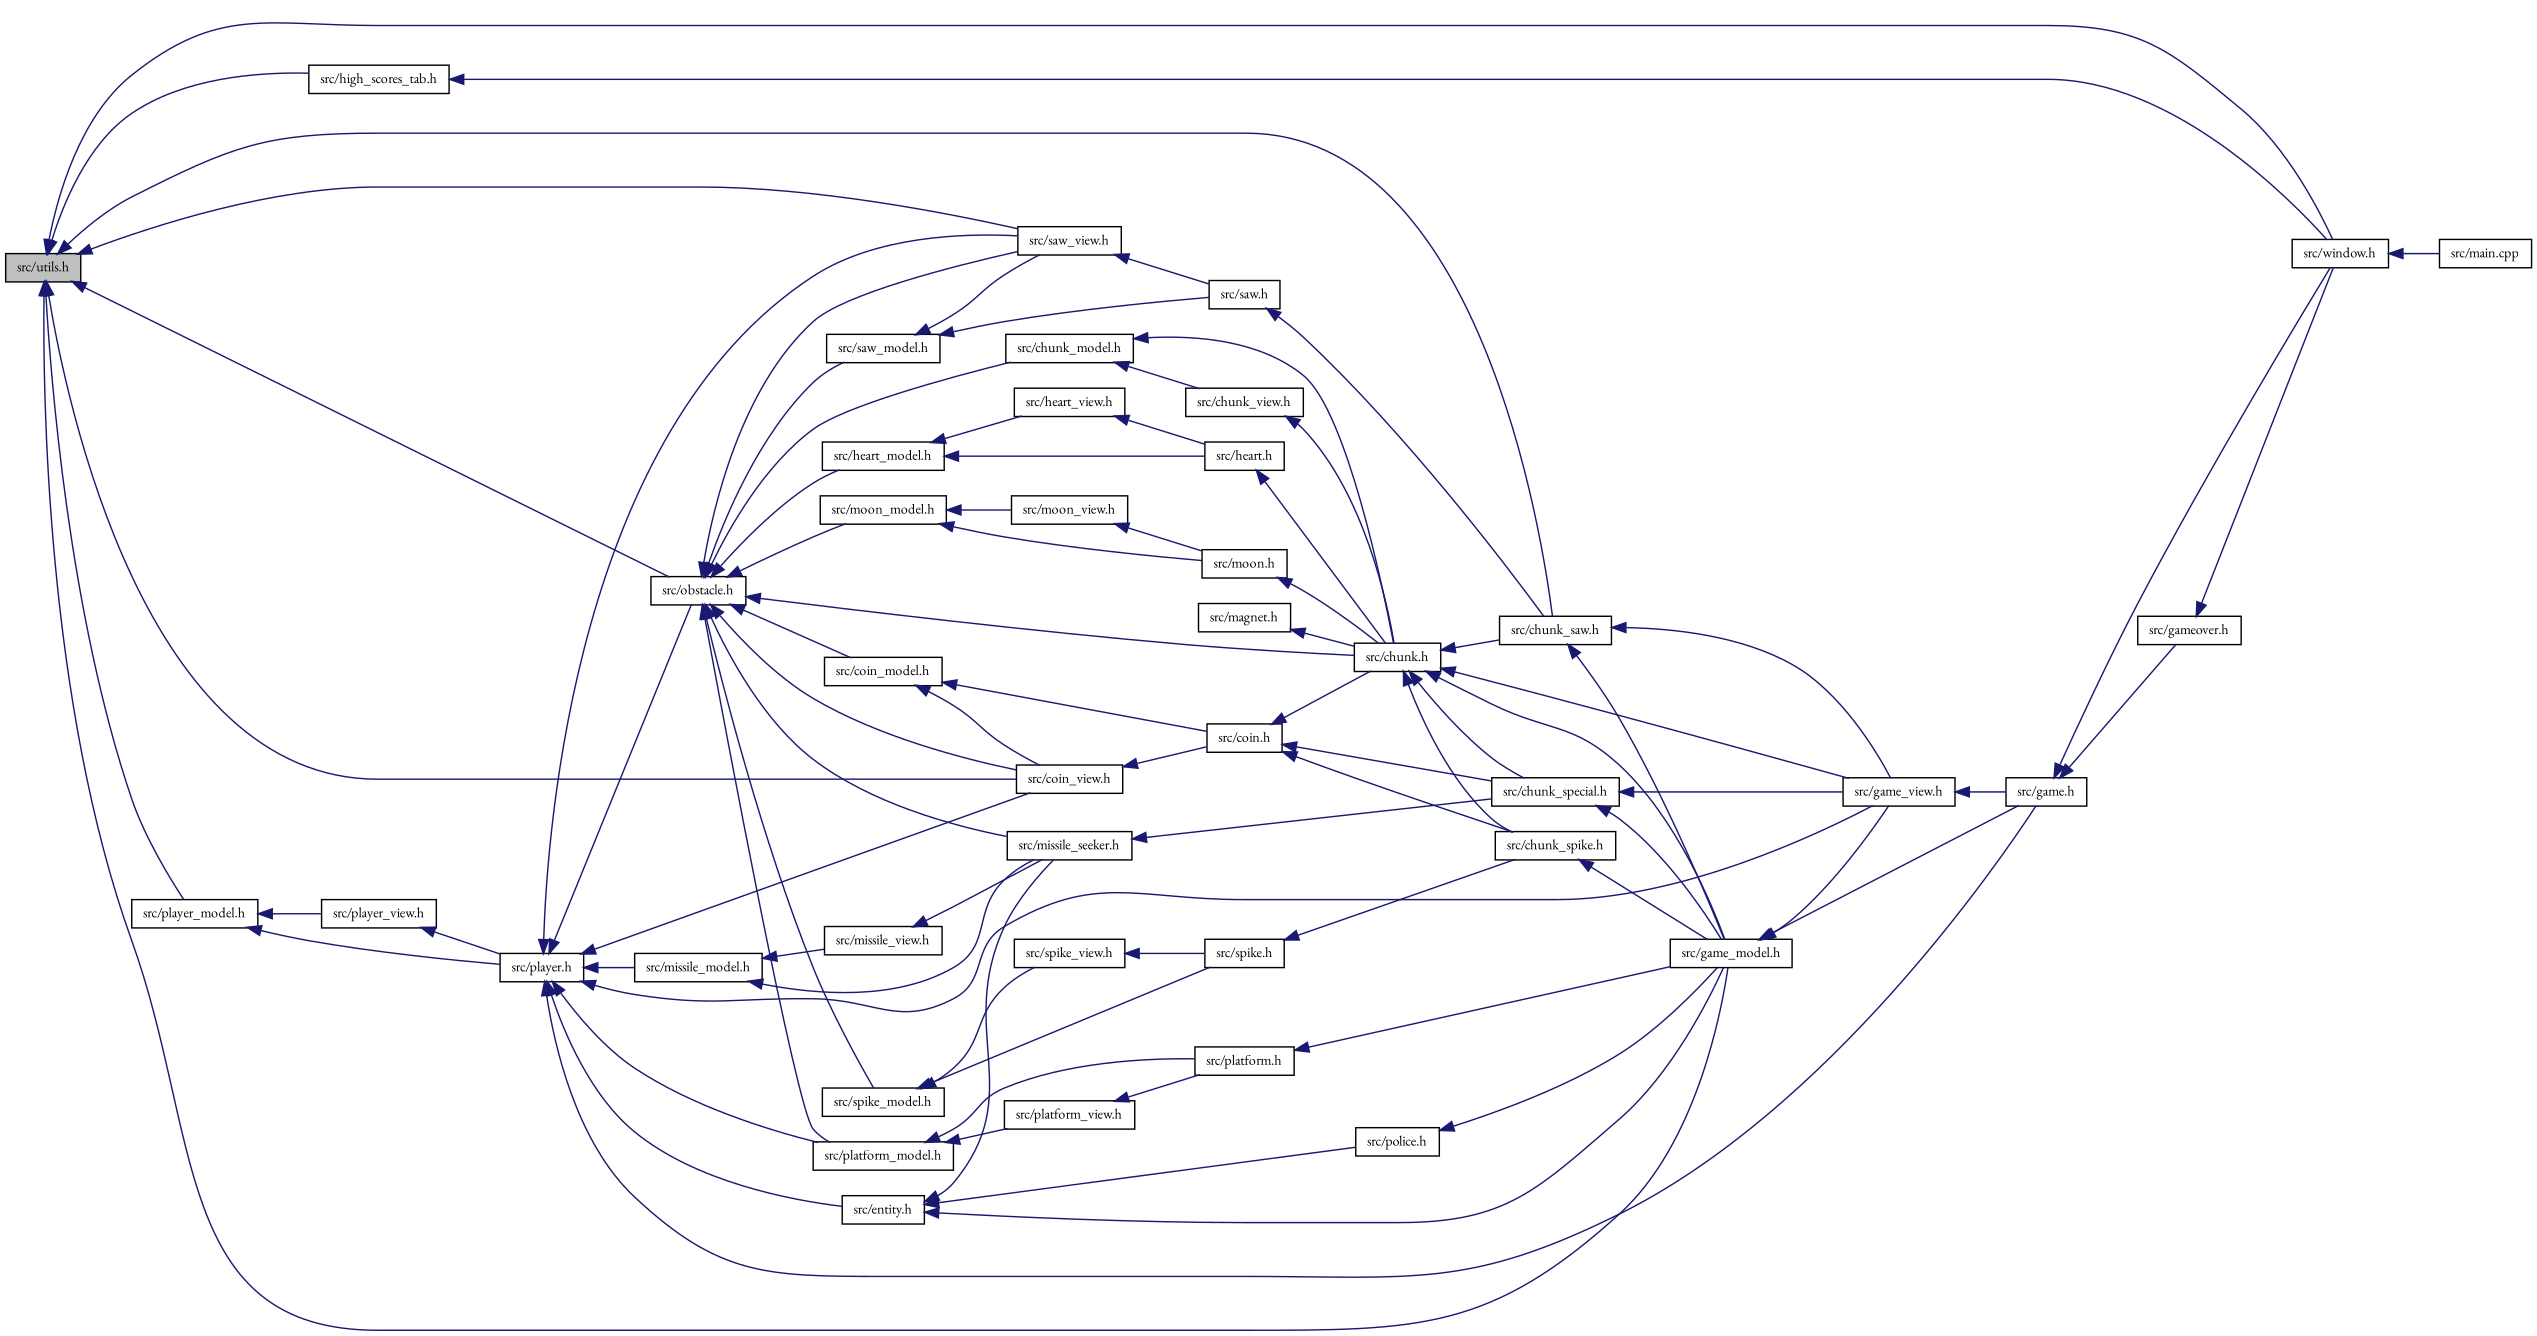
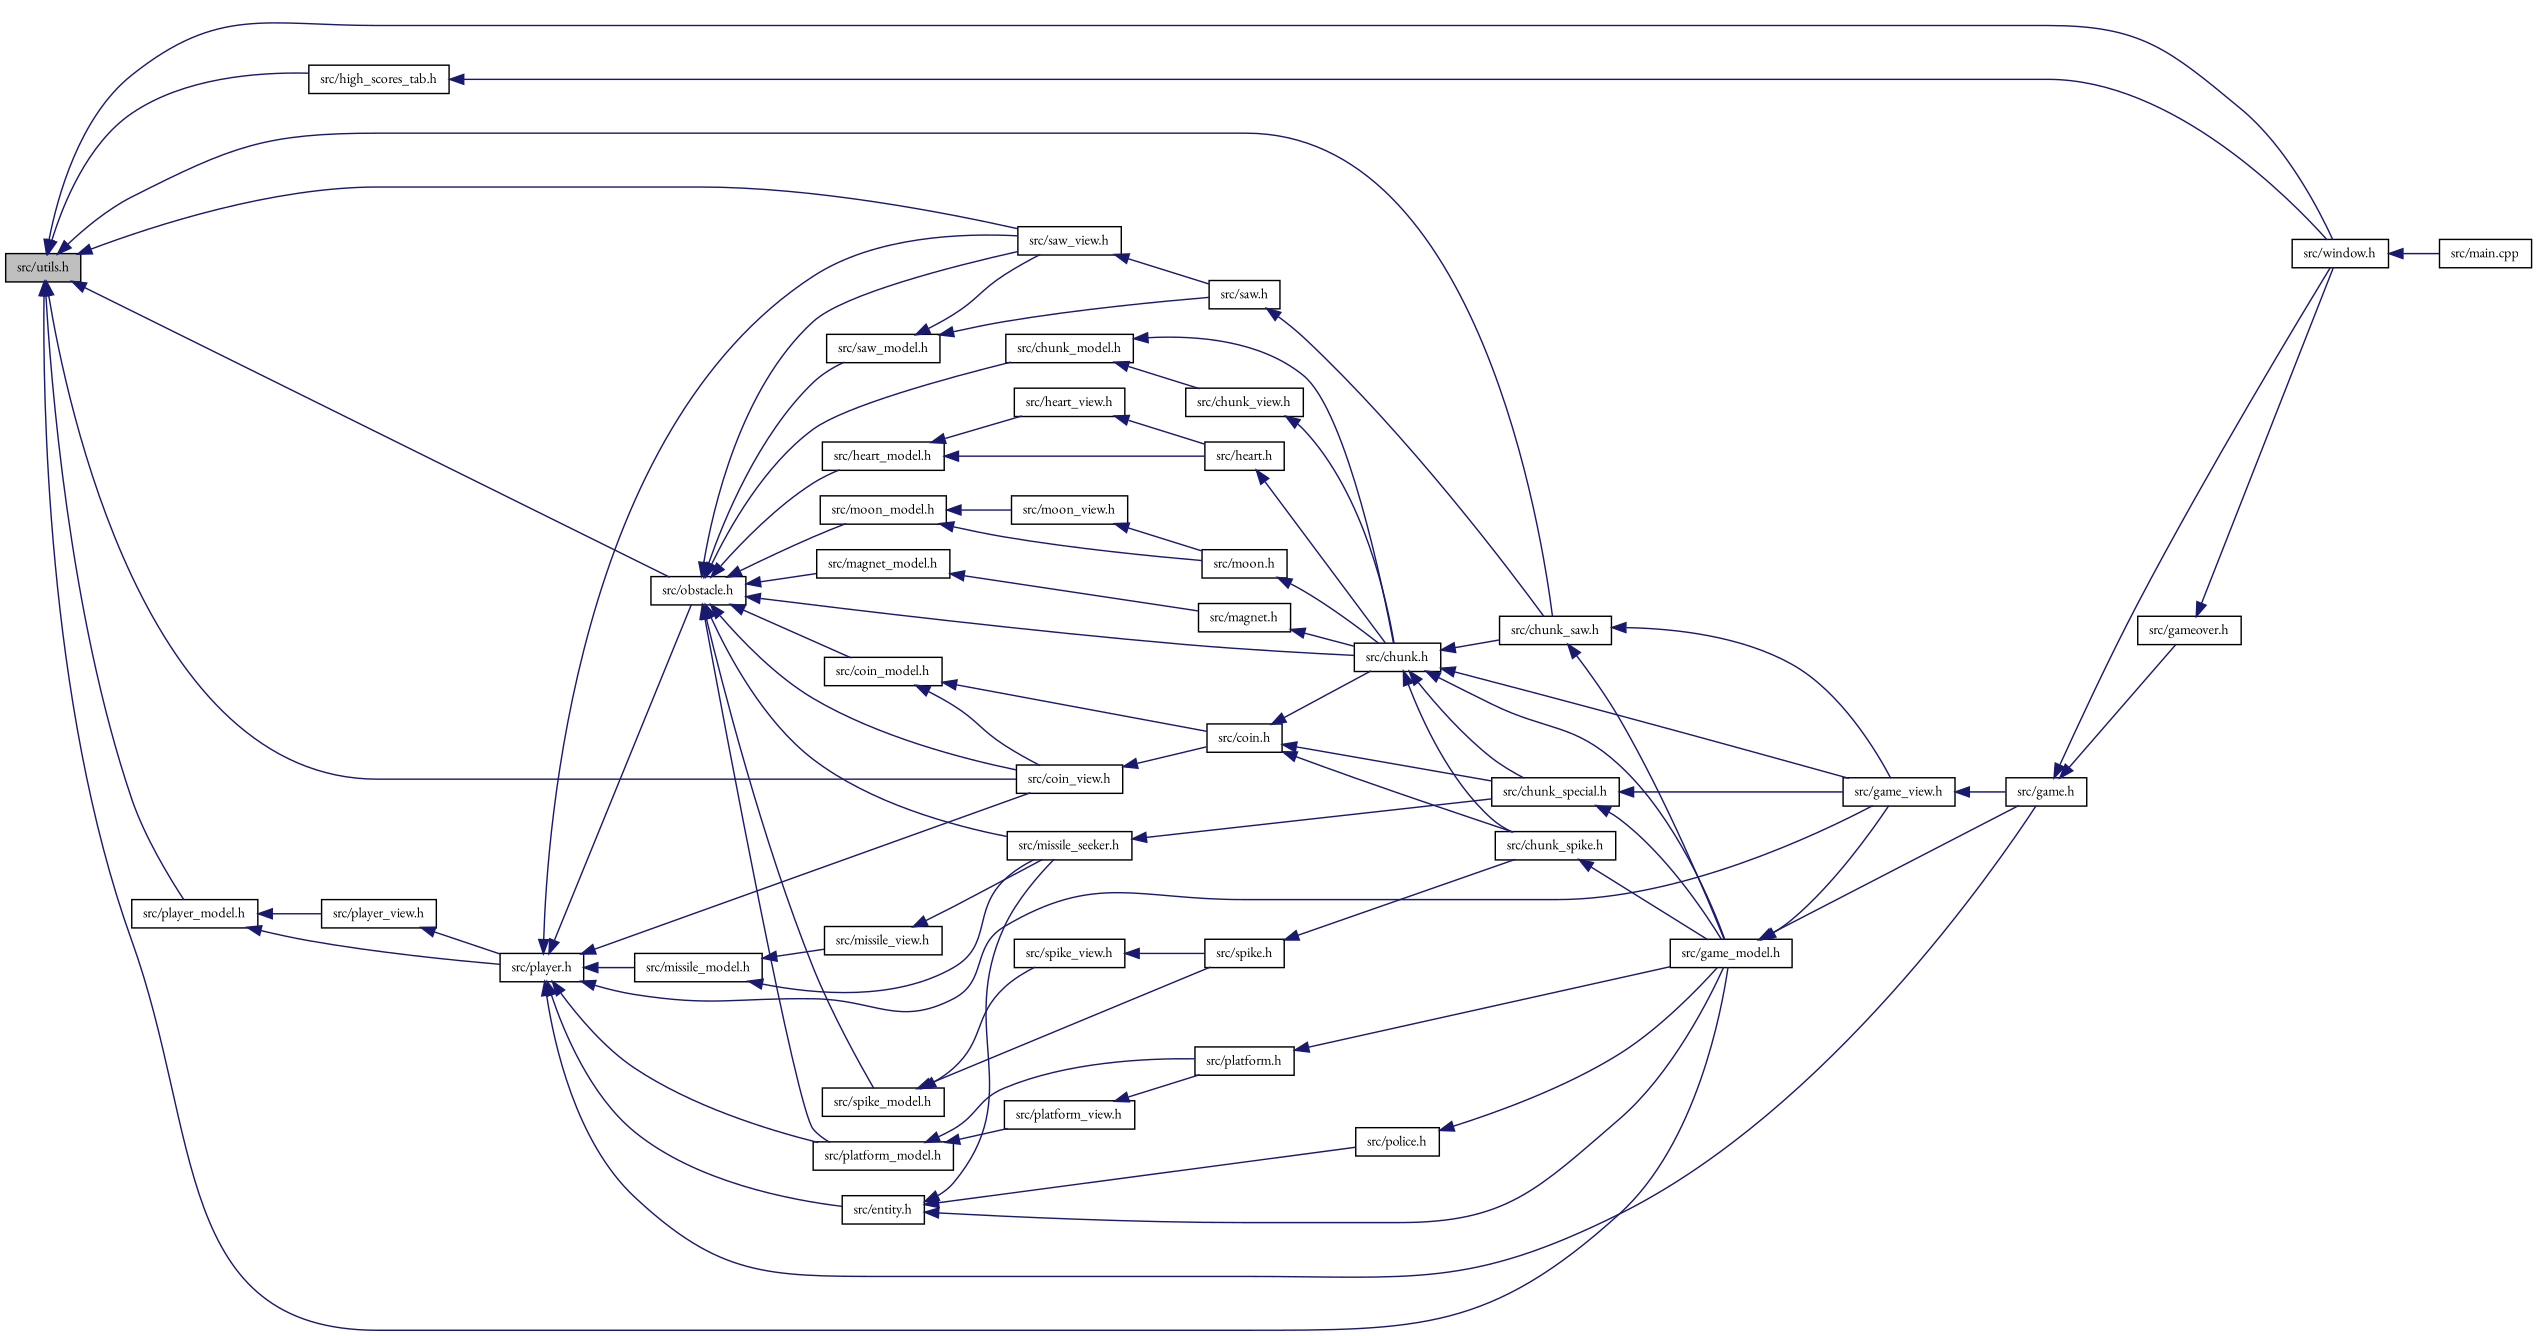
node "src/magnet_model.h": added
